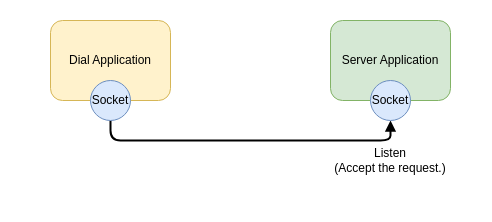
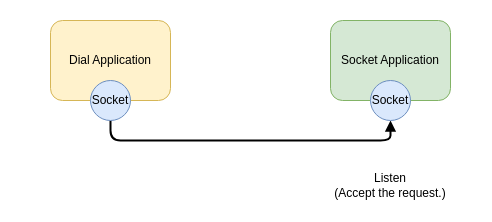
node "Server Application": label "Server Application" -> "Socket Application"
node "Listen (Accept the request.)": moved (391, 161) -> (391, 186)
